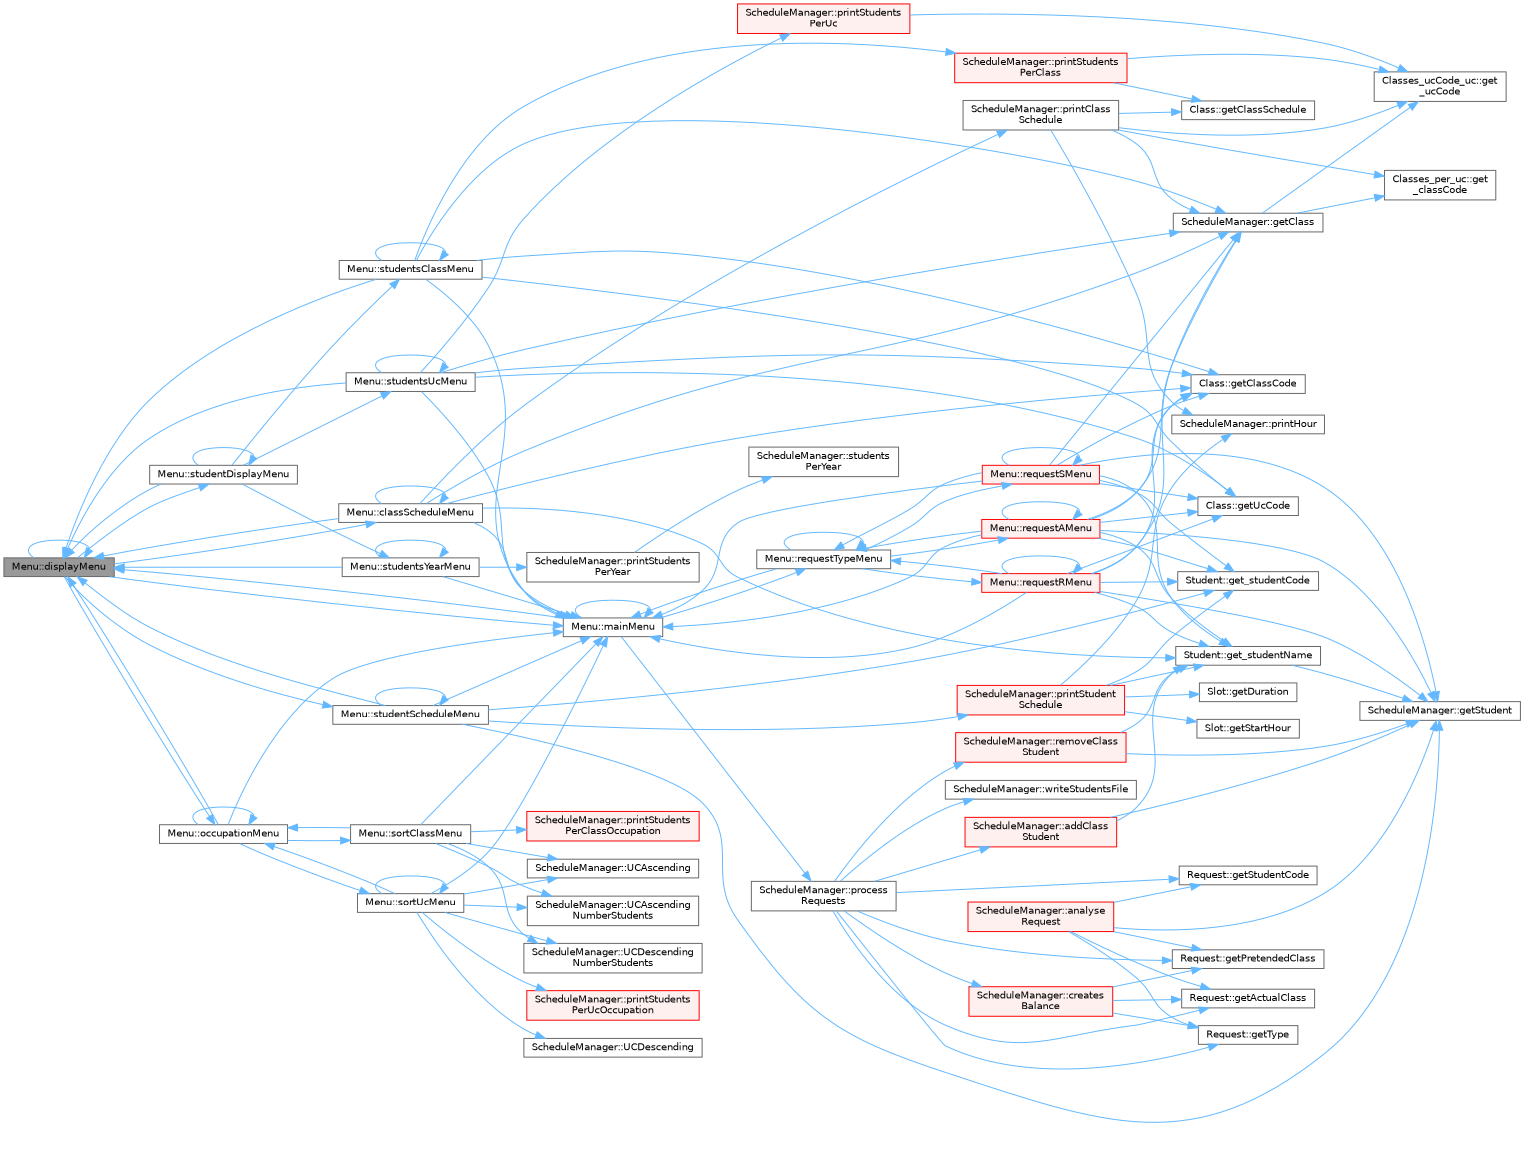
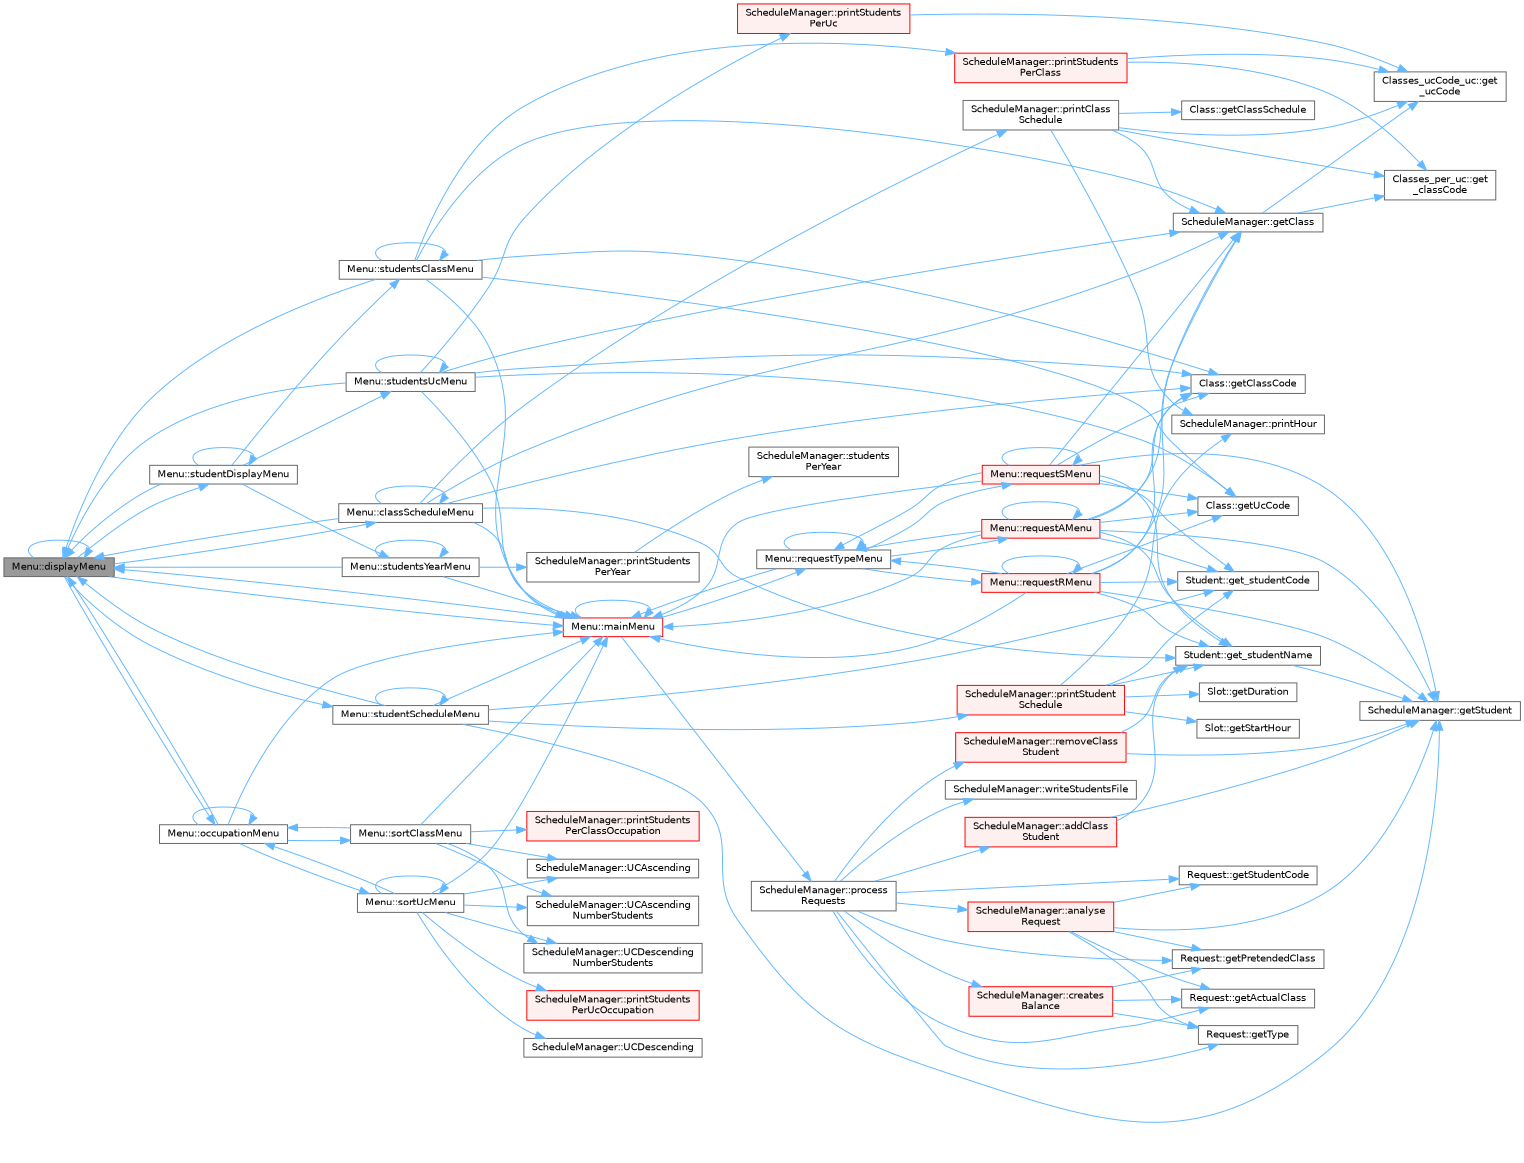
edge "ScheduleManager::printStudents PerClass" -> "Class::getClassSchedule": now "ScheduleManager::printStudents PerClass" -> "Classes_per_uc::get _classCode"
node "Menu::mainMenu": color grey40 -> red
edge "ScheduleManager::process Requests" -> "ScheduleManager::analyse Request": added
